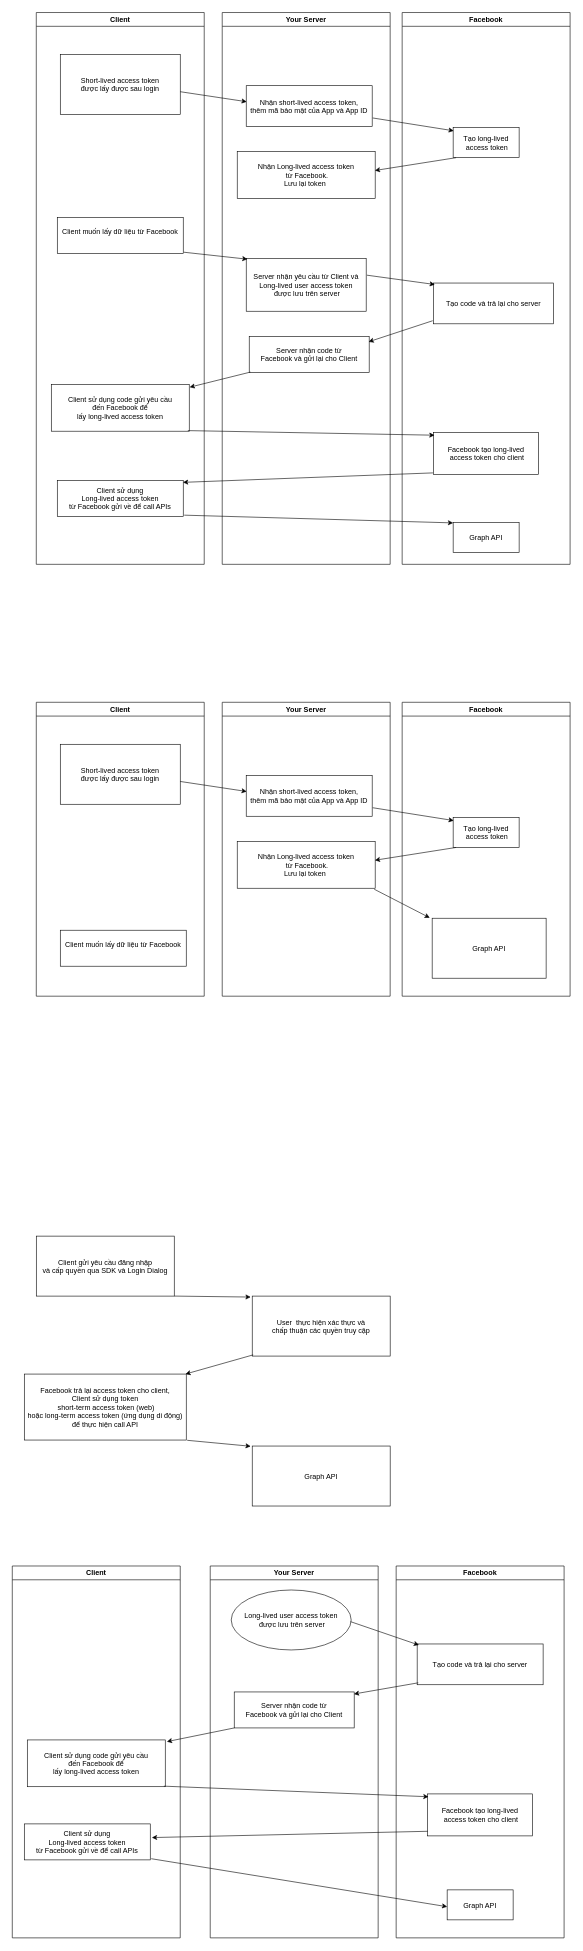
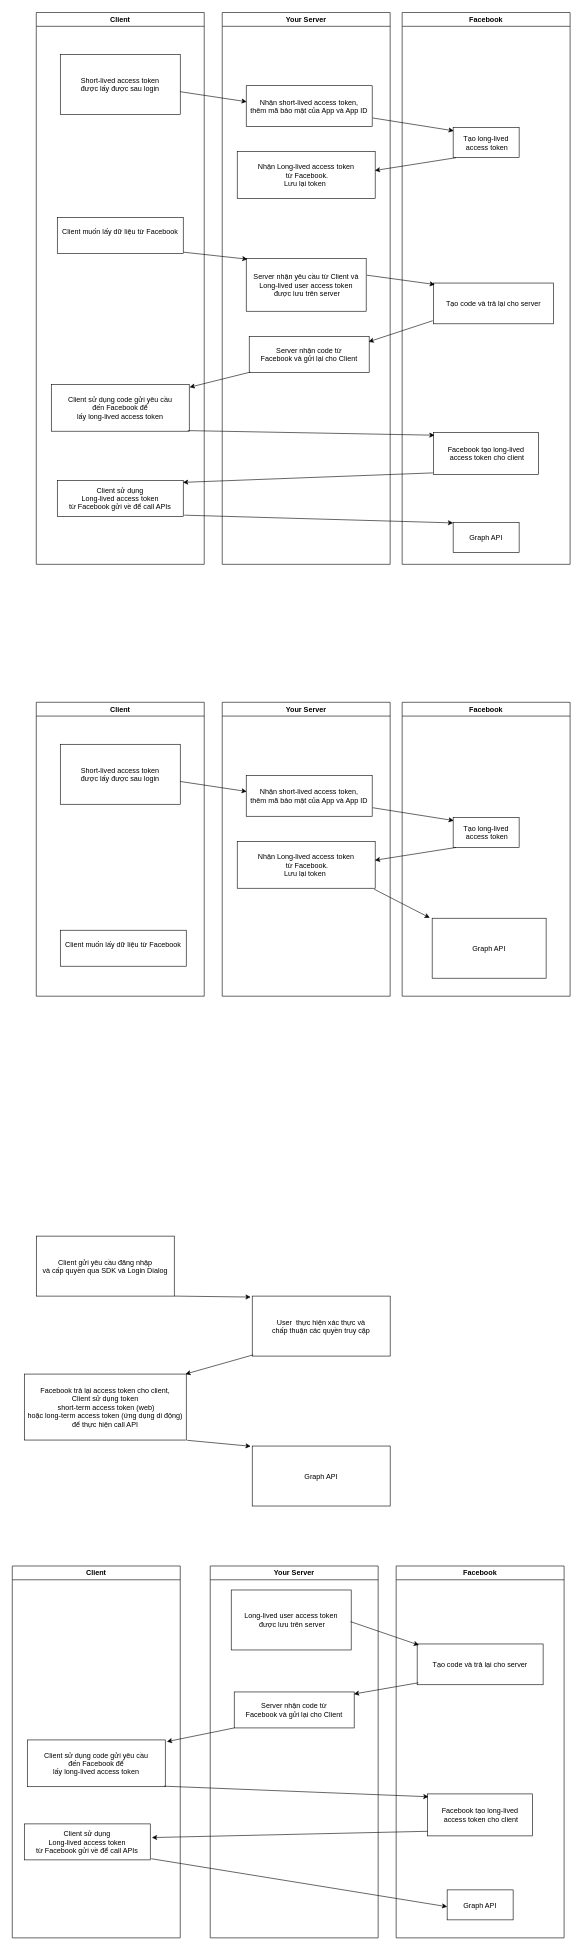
node "Long-lived user access token được lưu trên server": shape ellipse -> rectangle
